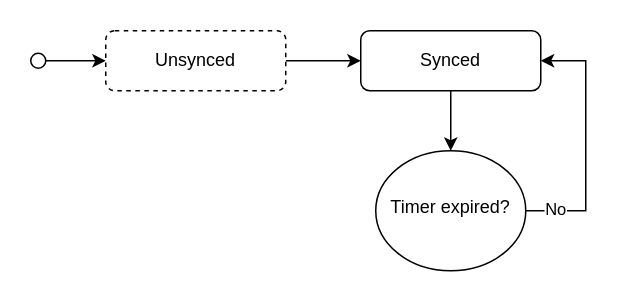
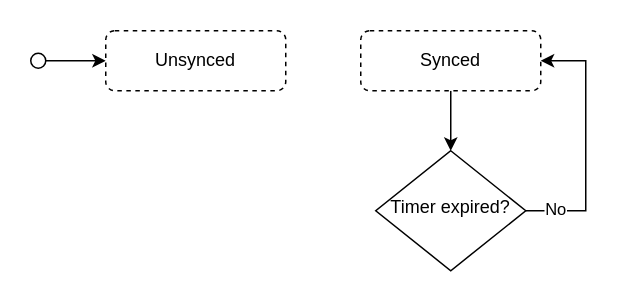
edge "Unsynced" -> "Synced": removed
node "Synced": style solid -> dashed
node "Timer expired?": shape ellipse -> diamond
